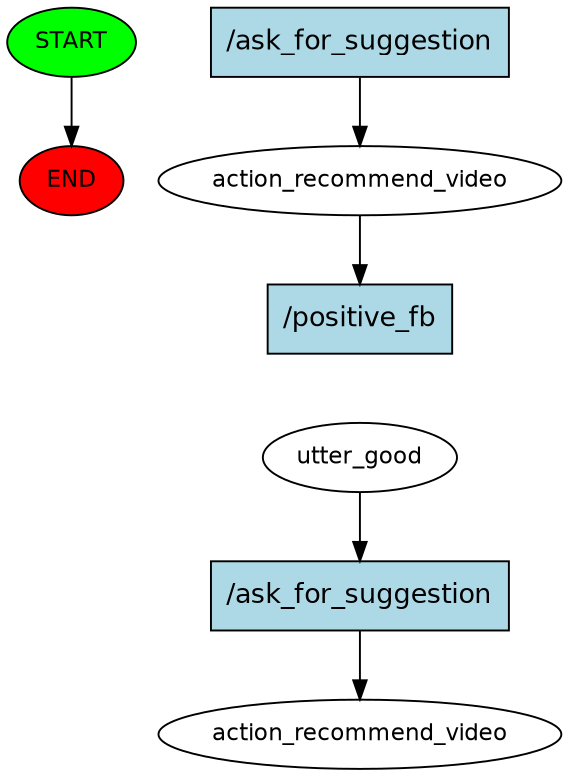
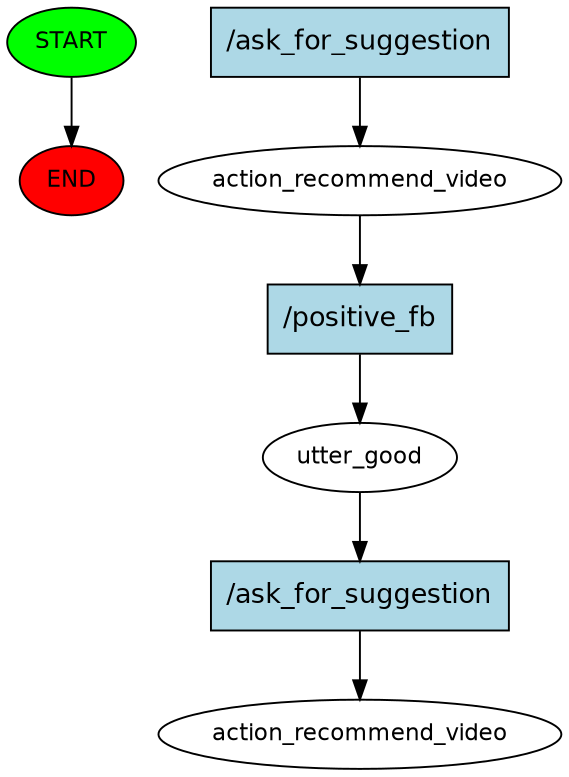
edge "/positive_fb" -> "utter_good": added
